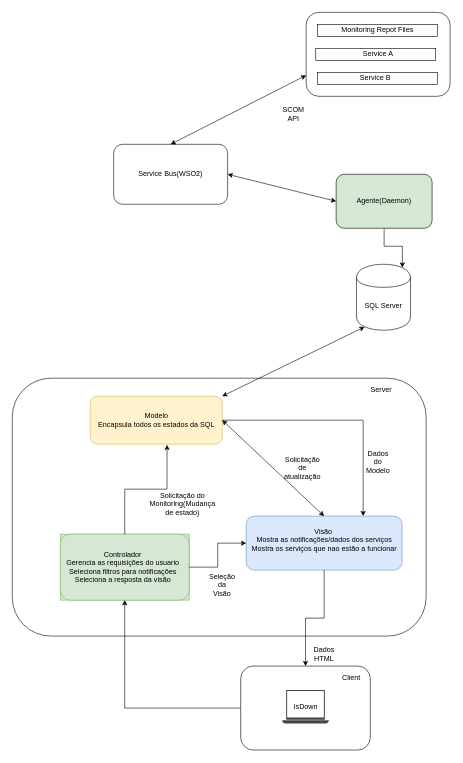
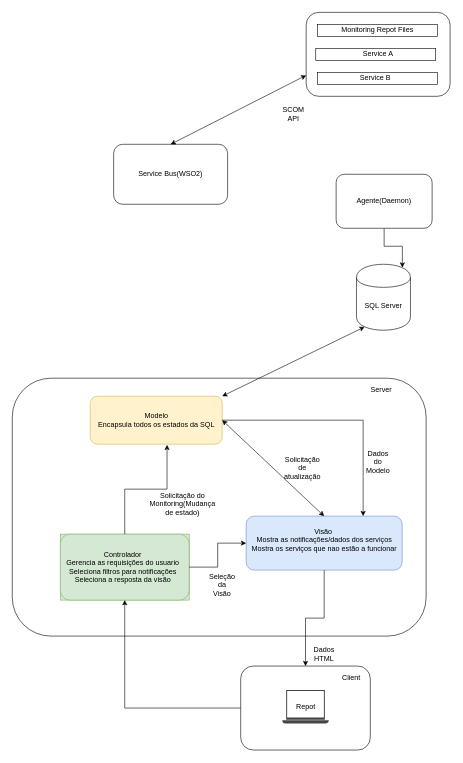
edge "Service Bus(WSO2)" -- "Agente(Daemon)": removed
node "Agente(Daemon)": fillcolor #d5e8d4 -> #ffffff
node "IsDown": label "IsDown" -> "Repot"
